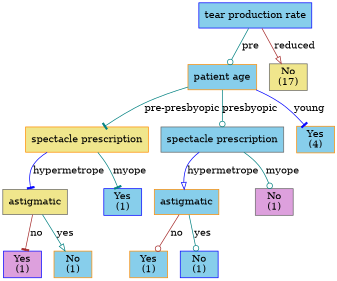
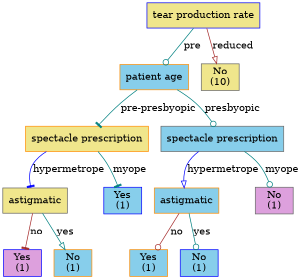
node "tear production rate": fillcolor skyblue -> khaki
node "No (17)": label "No (17)" -> "No (10)"
node "Yes (4)": removed
